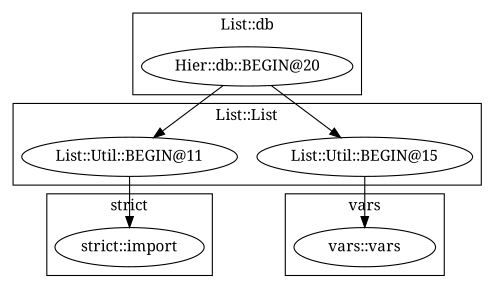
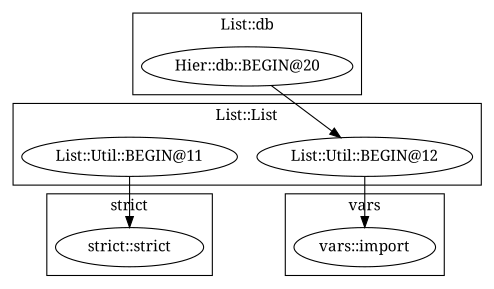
edge "Hier::db::BEGIN@20" -> "List::Util::BEGIN@11": removed
node "List::Util::BEGIN@15": label "List::Util::BEGIN@15" -> "List::Util::BEGIN@12"
node "strict::import": label "strict::import" -> "strict::strict"
node "vars::vars": label "vars::vars" -> "vars::import"
